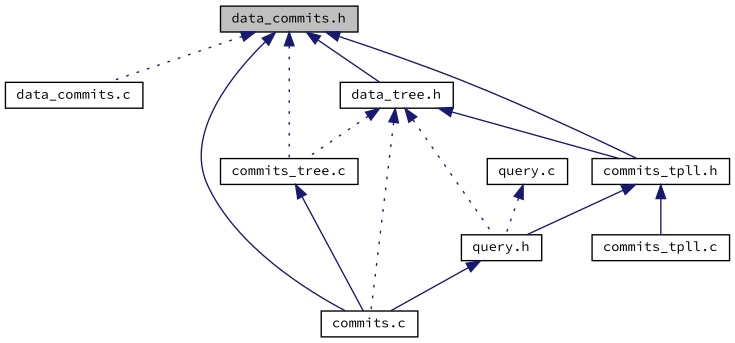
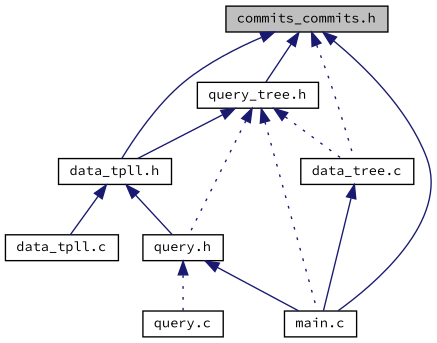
node "data_commits.h": label "data_commits.h" -> "commits_commits.h"
node "data_commits.c": removed
node "data_tree.h": label "data_tree.h" -> "query_tree.h"
node "commits_tree.c": label "commits_tree.c" -> "data_tree.c"
node "commits_tpll.h": label "commits_tpll.h" -> "data_tpll.h"
edge "query.h" -> "query.c": reversed
node "commits_tpll.c": label "commits_tpll.c" -> "data_tpll.c"
node "commits.c": label "commits.c" -> "main.c"
